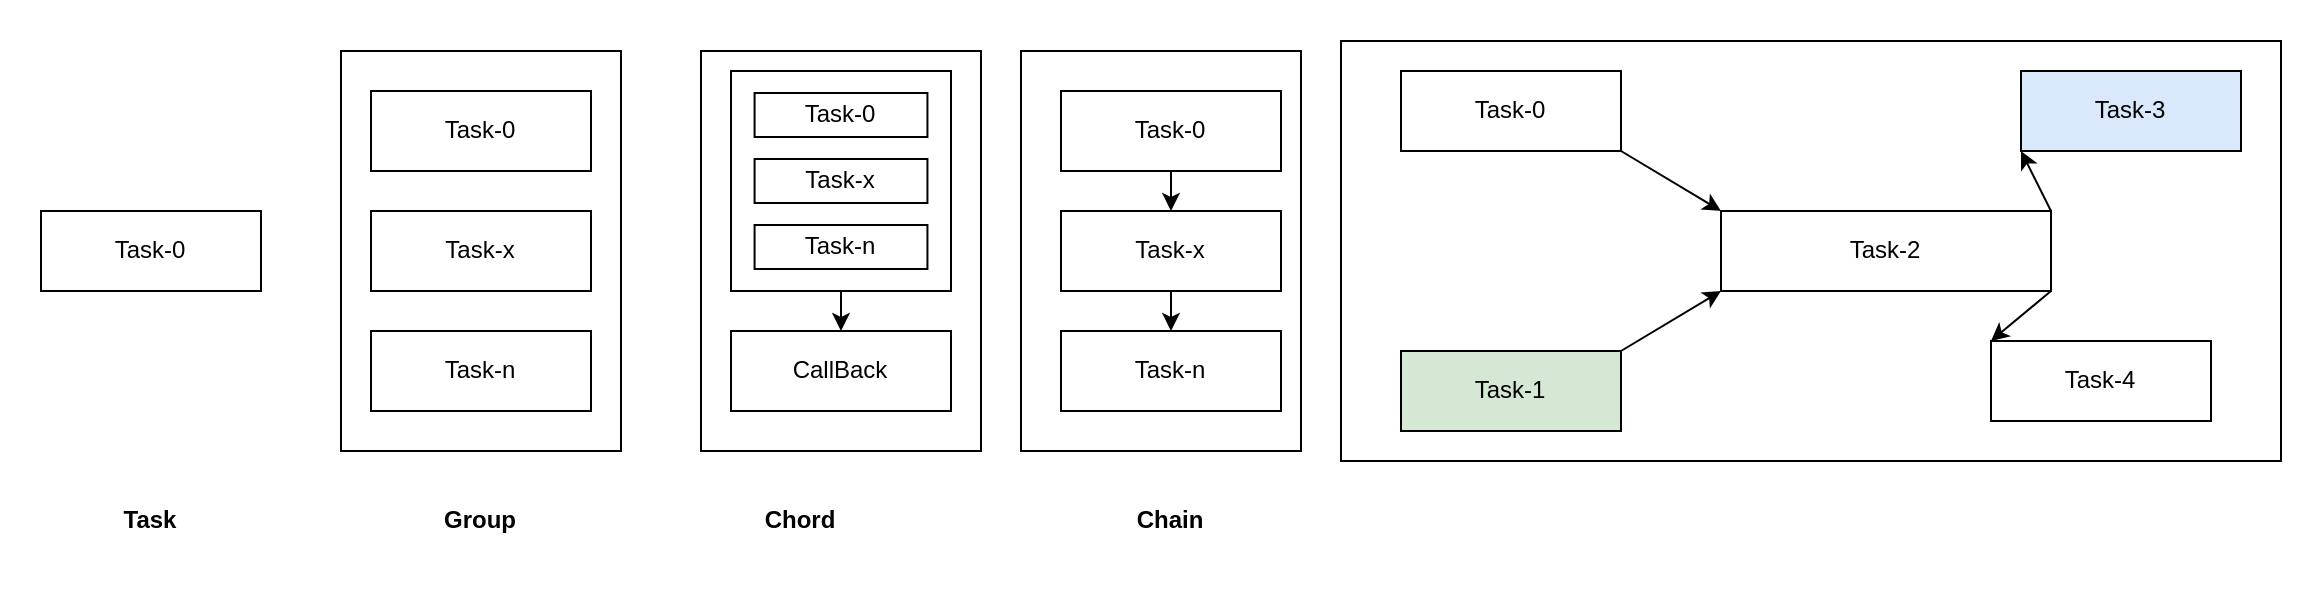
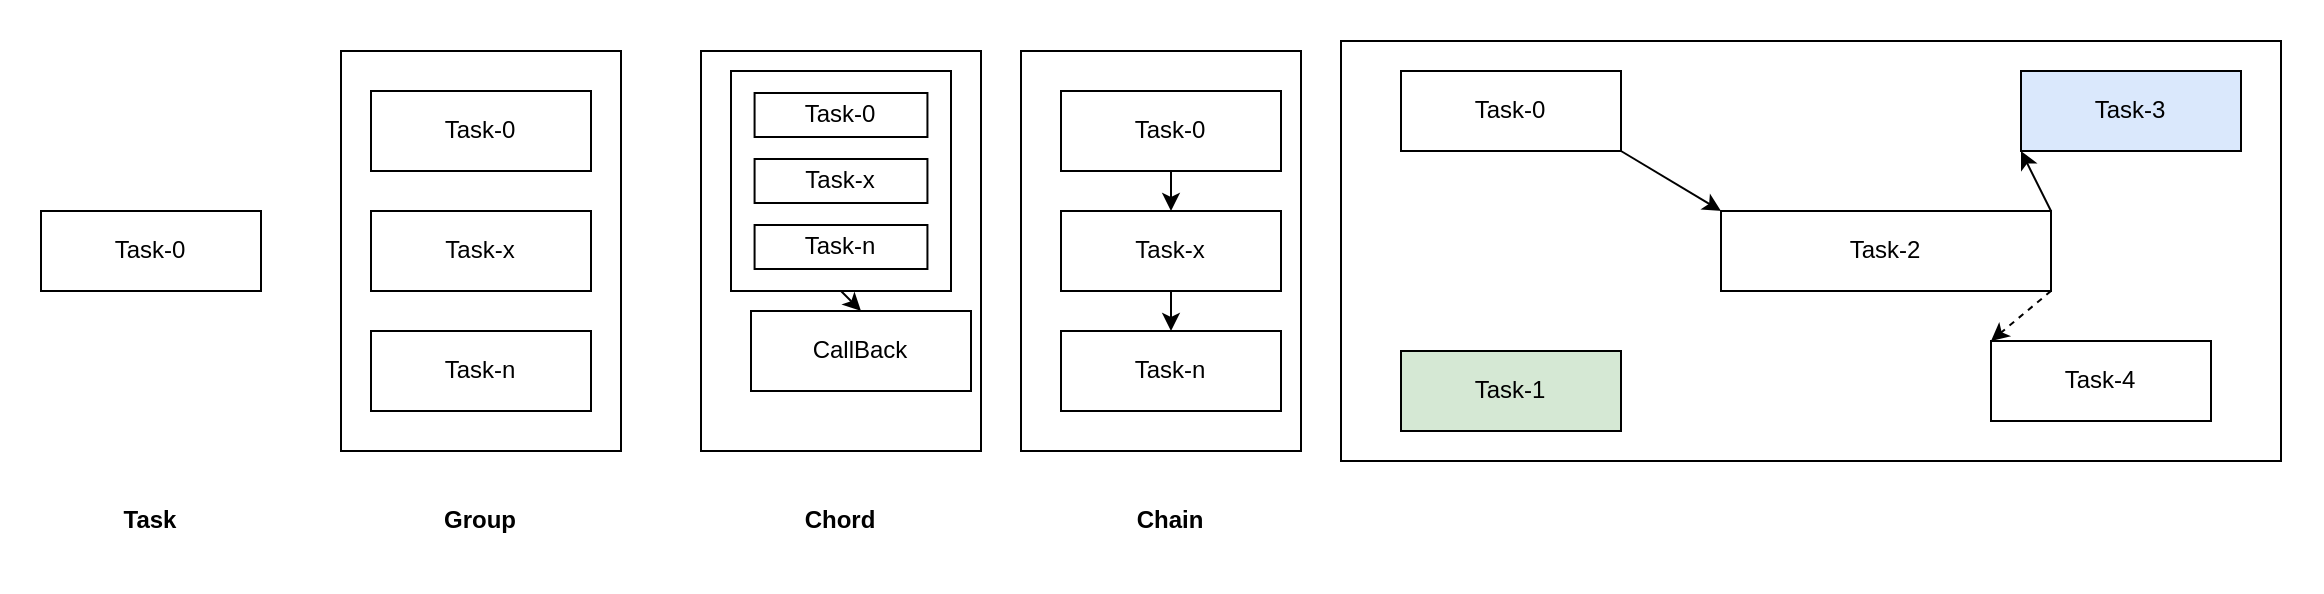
edge "Task-2" -> "Task-4": style solid -> dashed
edge "Task-1" -> "Task-2": removed
node "CallBack": moved (841, 371) -> (861, 351)
node "Chord": moved (801, 521) -> (841, 521)
